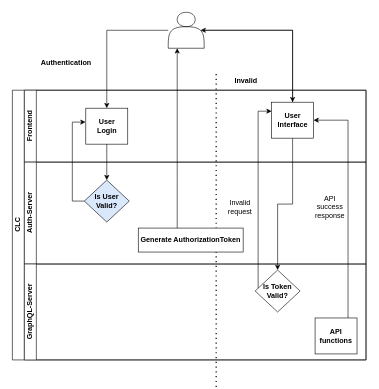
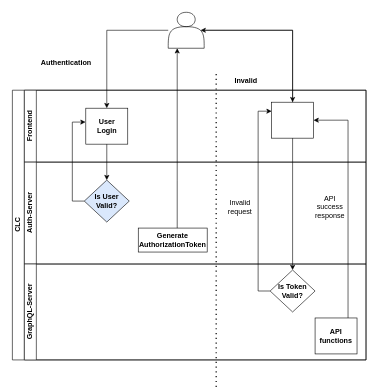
node "User Interface": removed
node "Generate AuthorizationToken": size 105x24 -> 69x24
node "Is Token Valid?": moved (278, 291) -> (293, 291)
